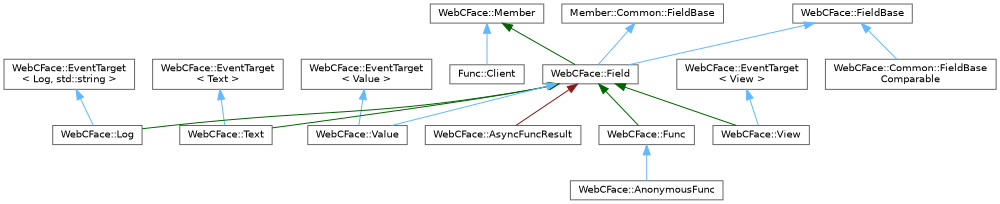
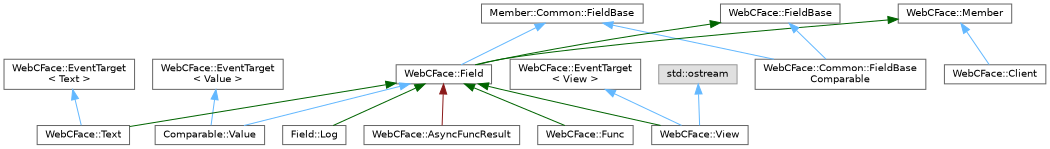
edge "WebCFace::Common::FieldBase Comparable" -> "Member::Common::FieldBase": added
edge "WebCFace::Field" -> "WebCFace::FieldBase": color steelblue1 -> darkgreen
node "WebCFace::EventTarget < Log, std::string >": removed
node "Func::Client": label "Func::Client" -> "WebCFace::Client"
node "std::ostream": added
node "WebCFace::Log": label "WebCFace::Log" -> "Field::Log"
node "WebCFace::Value": label "WebCFace::Value" -> "Comparable::Value"
node "WebCFace::AnonymousFunc": removed
